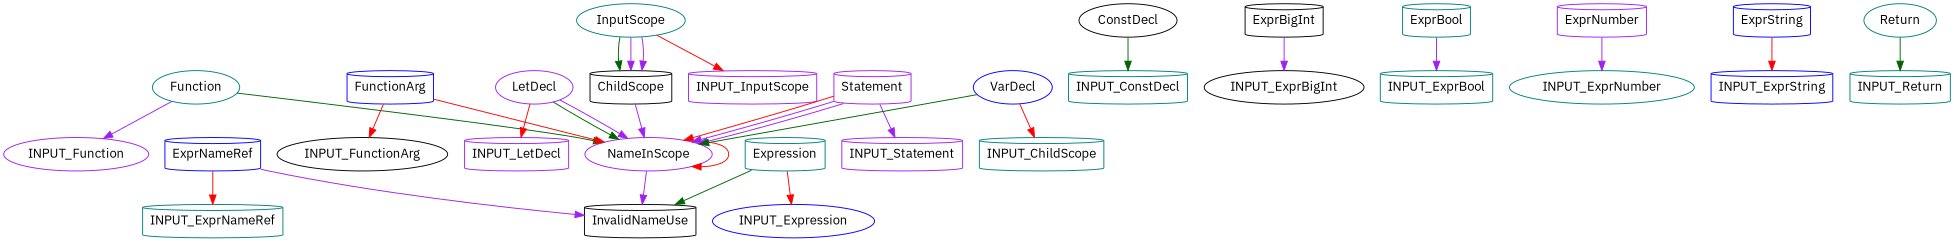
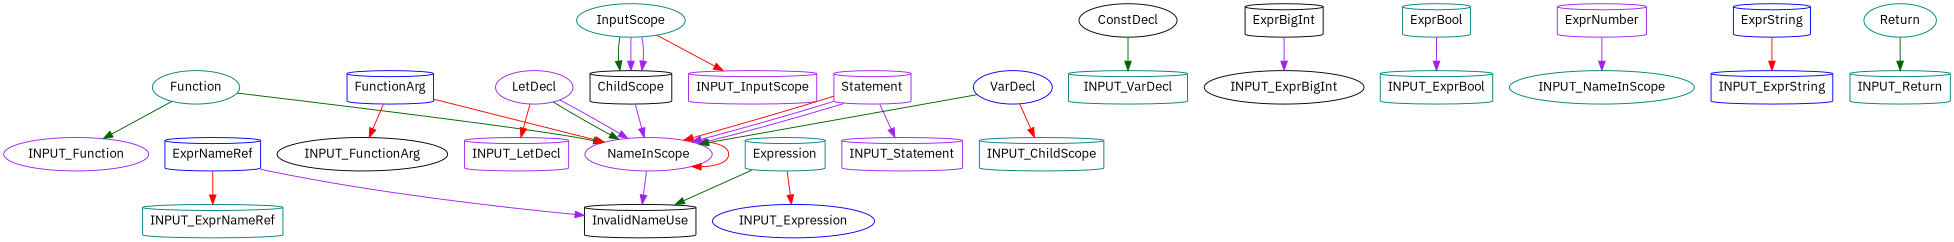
node "INPUT_ConstDecl": label "INPUT_ConstDecl" -> "INPUT_VarDecl"
node "INPUT_ExprNumber": label "INPUT_ExprNumber" -> "INPUT_NameInScope"
edge "Function" -> "INPUT_Function": color purple -> darkgreen
